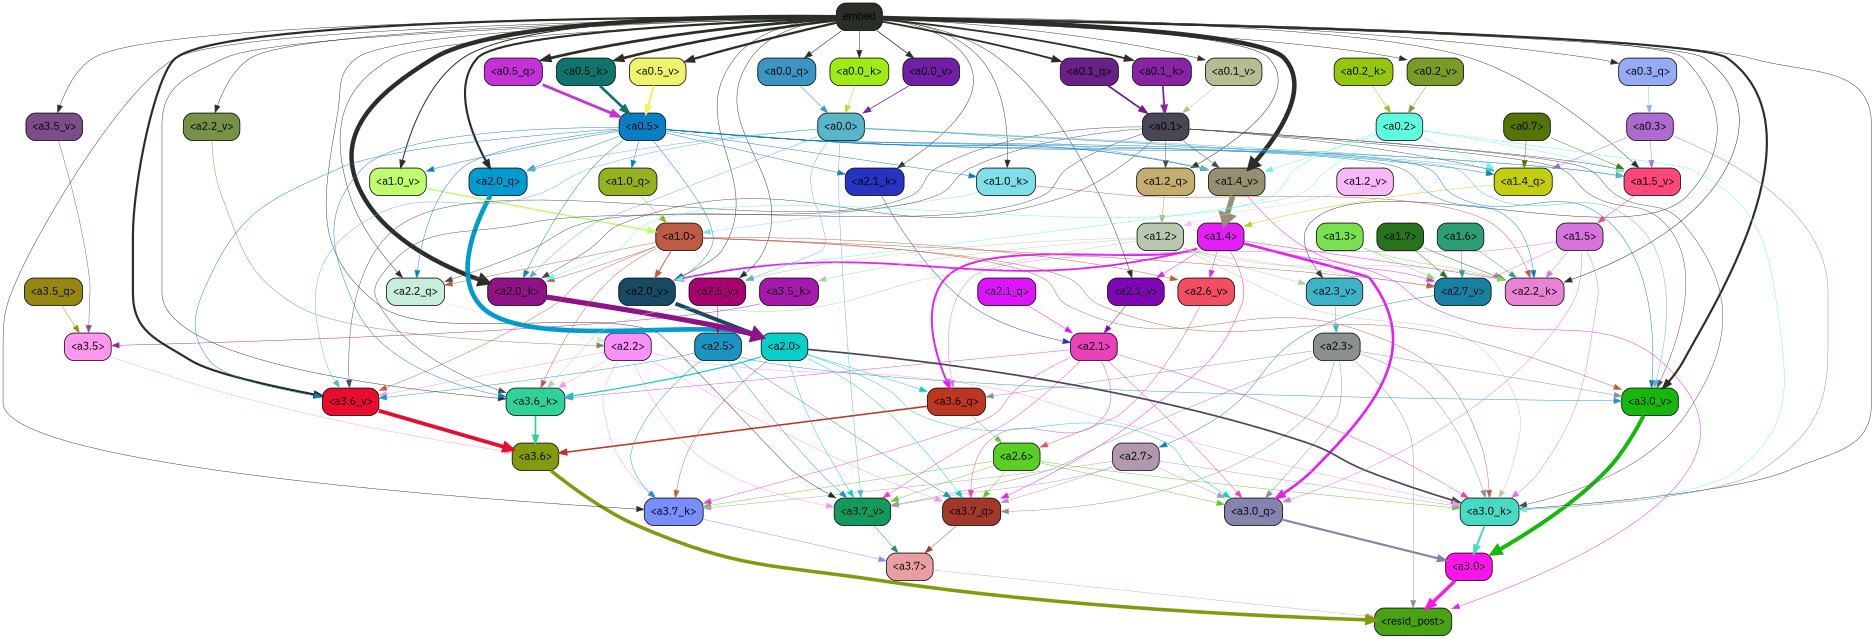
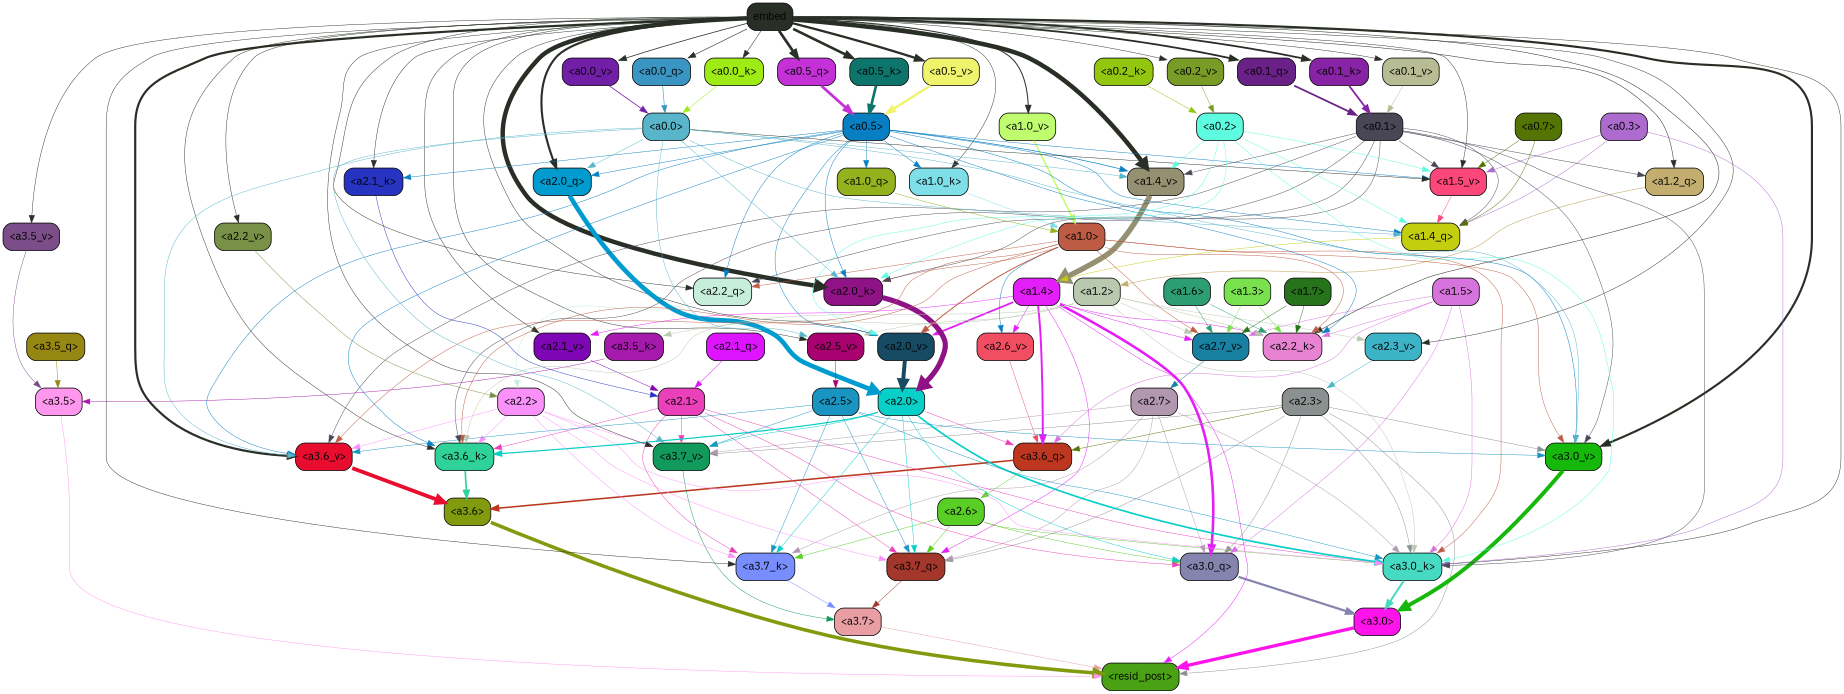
node "<a0.3_q>": removed
edge "<a0.0>" -> "<a1.5_v>": color #59b5c9 -> #292f26
edge "<a0.5>" -> "<a1.0_v>": removed
node "<a1.2_v>": removed
edge "<a1.0_k>" -> "<a2.2_k>": now "<a1.0>" -> "<a2.2_k>"
edge "<a1.5_v>" -> "<a1.5>": now "<a1.5_v>" -> "<a1.4_q>"
edge "<a1.4_v>" -> "<a2.7_v>": now "<a1.4>" -> "<a2.7_v>"
edge "<a1.0>" -> "<a2.6_v>": color #be5b45 -> #087fc2
edge "<a2.0>" -> "<a3.6_q>": color #08cfc7 -> #ea40b9
edge "<a2.3>" -> "<a3.6_q>": color #8b9190 -> #547504
edge "<a2.0>" -> "<a3.0_k>": color #494656 -> #08cfc7
edge "<a2.6_v>" -> "<a2.6>": now "<a2.6_v>" -> "<a3.6_q>"
edge "<a3.5>" -> "<a3.6>": now "<a3.5>" -> "<resid_post>"
edge "<a2.0>" -> "<a3.7_k>": color #be5b45 -> #08cfc7
edge "<a2.6>" -> "<a3.7_v>": removed
edge "<a2.5>" -> "<a3.0_k>": added
